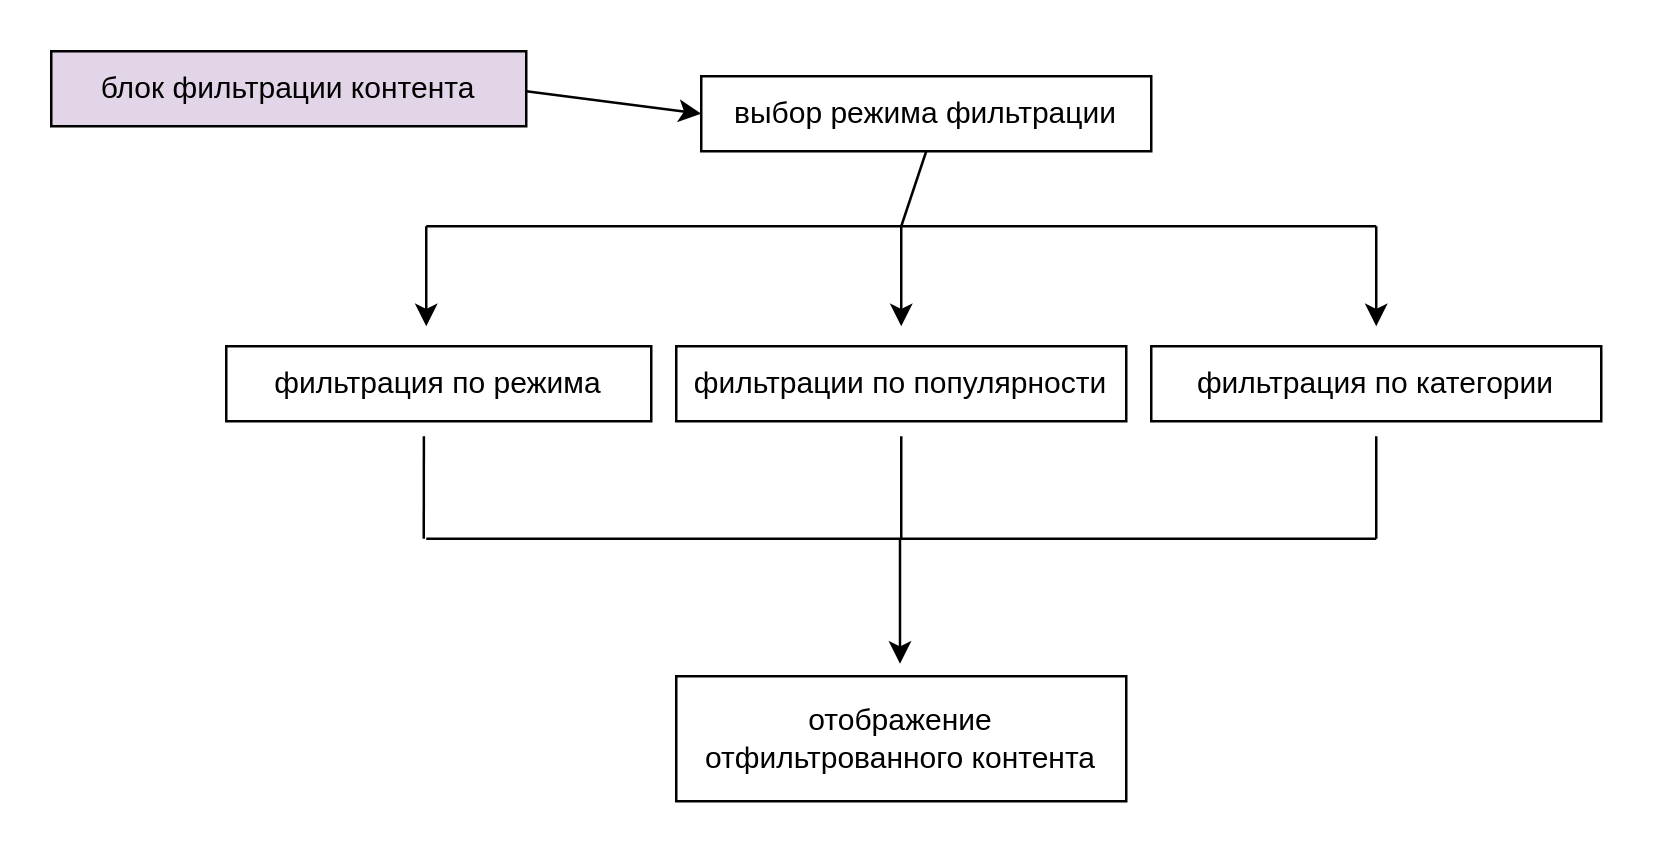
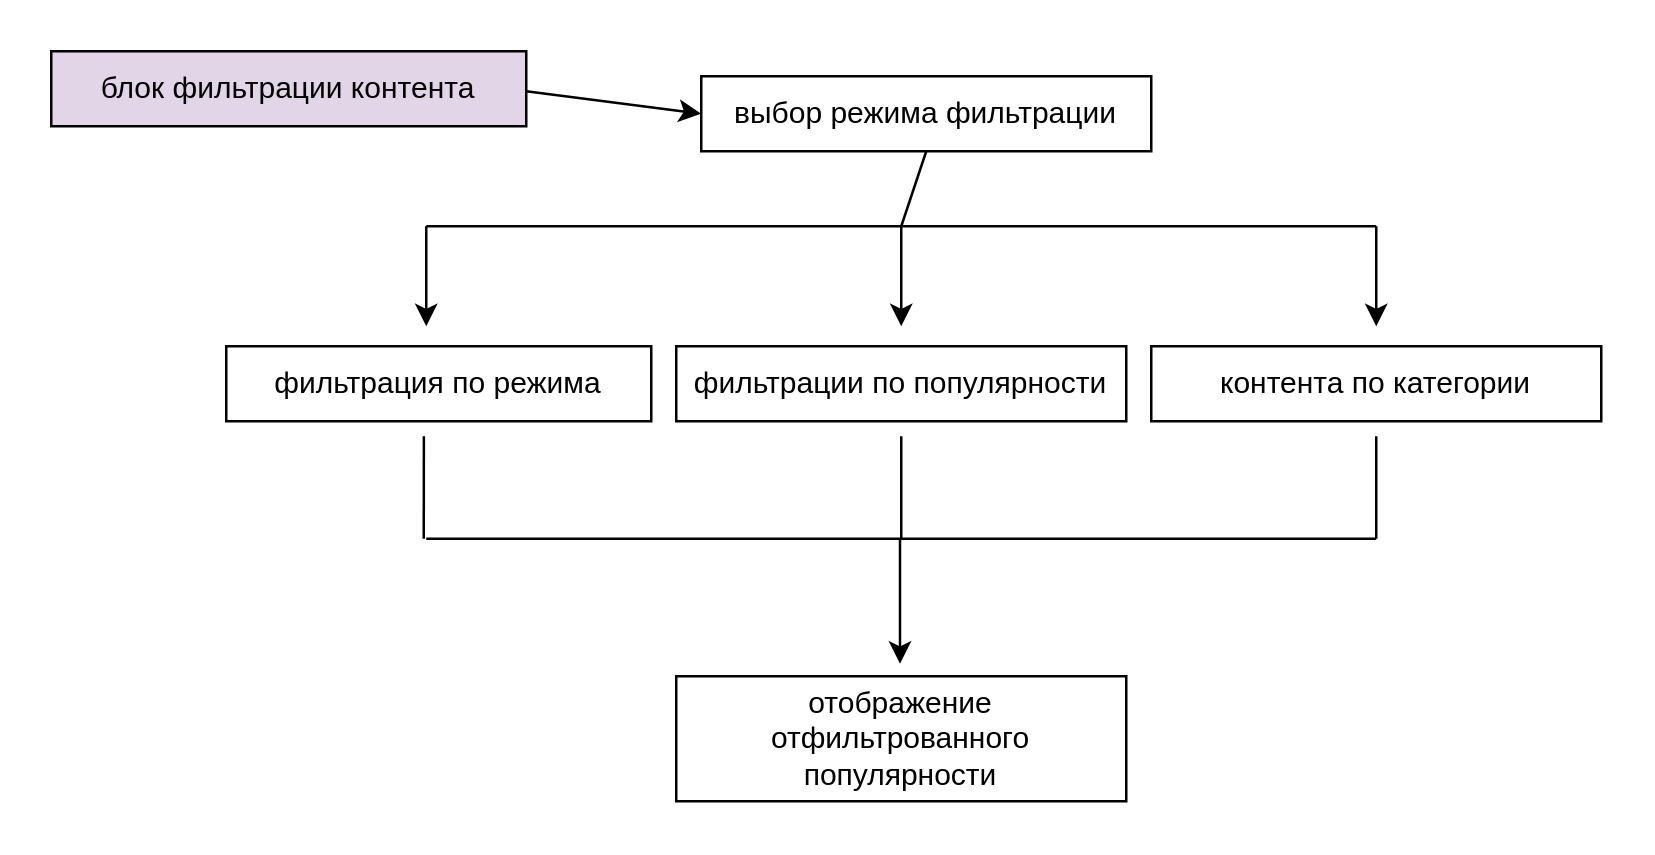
node "фильтрация по категории": label "фильтрация по категории" -> "контента по категории"
node "отображение отфильтрованного контента": label "отображение отфильтрованного контента" -> "отображение отфильтрованного популярности"
